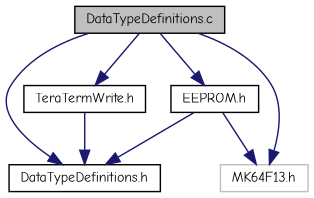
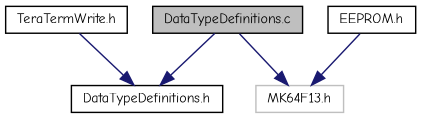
edge "DataTypeDefinitions.c" -> "TeraTermWrite.h": removed
edge "DataTypeDefinitions.c" -> "EEPROM.h": removed
edge "EEPROM.h" -> "DataTypeDefinitions.h": removed
